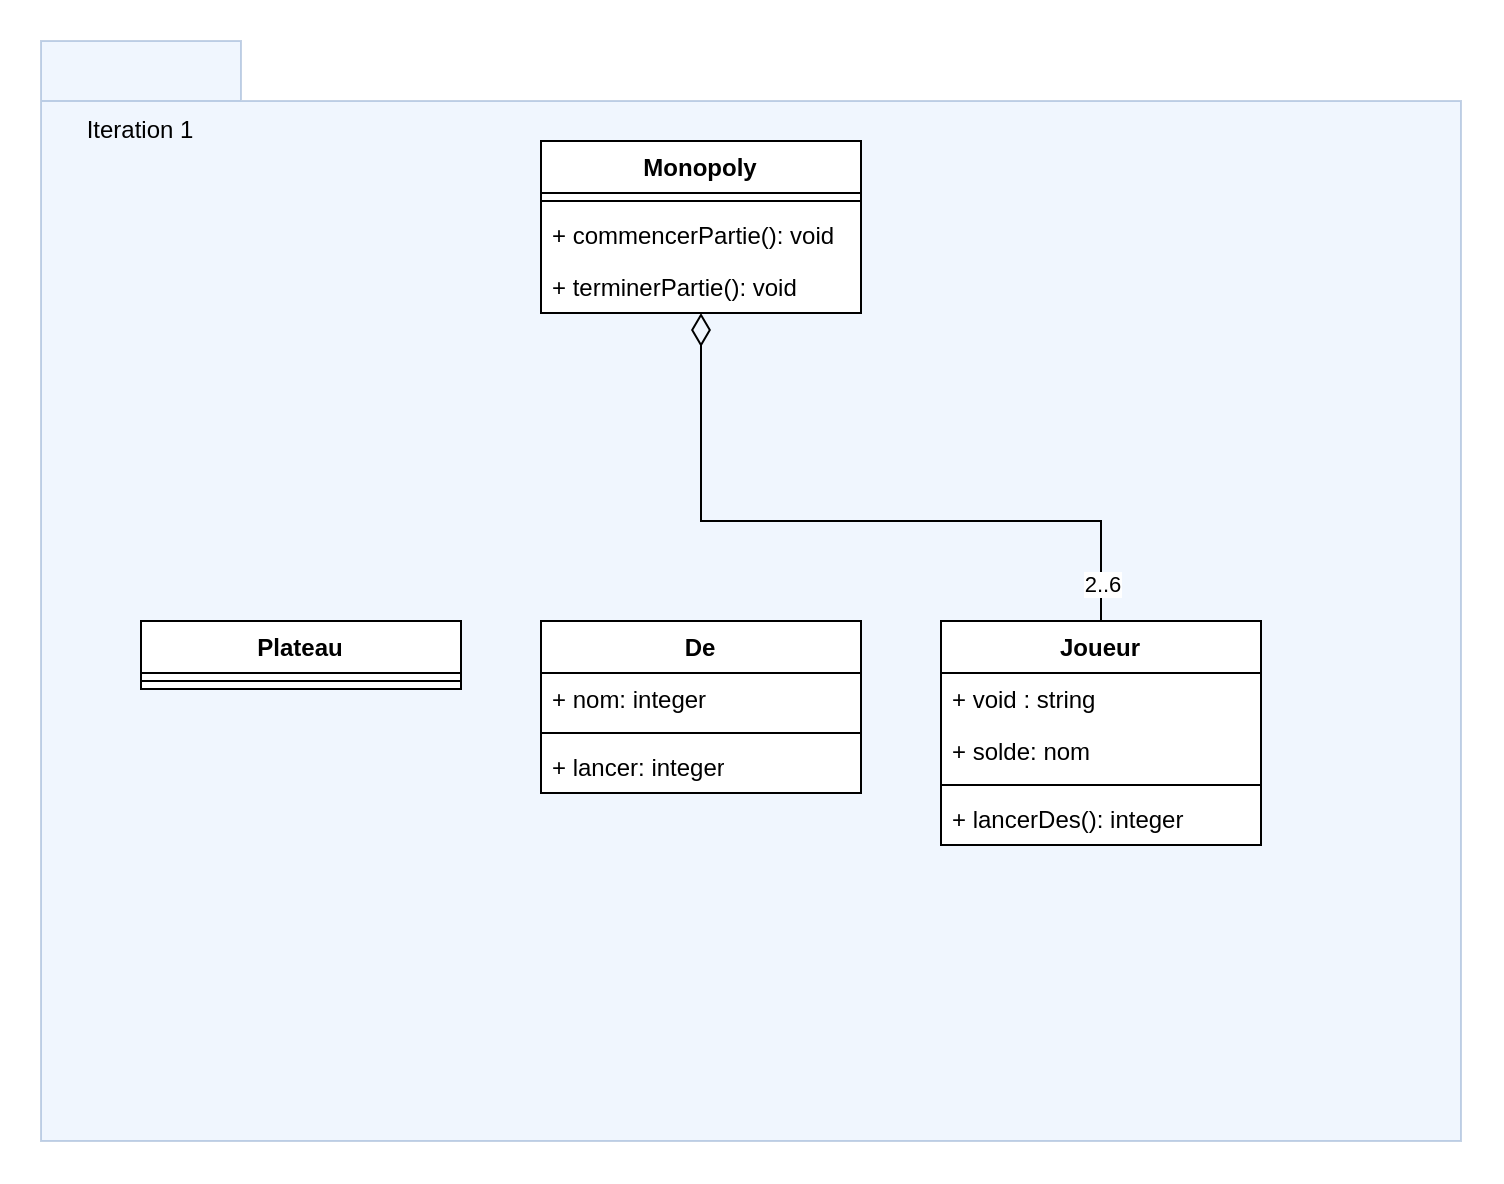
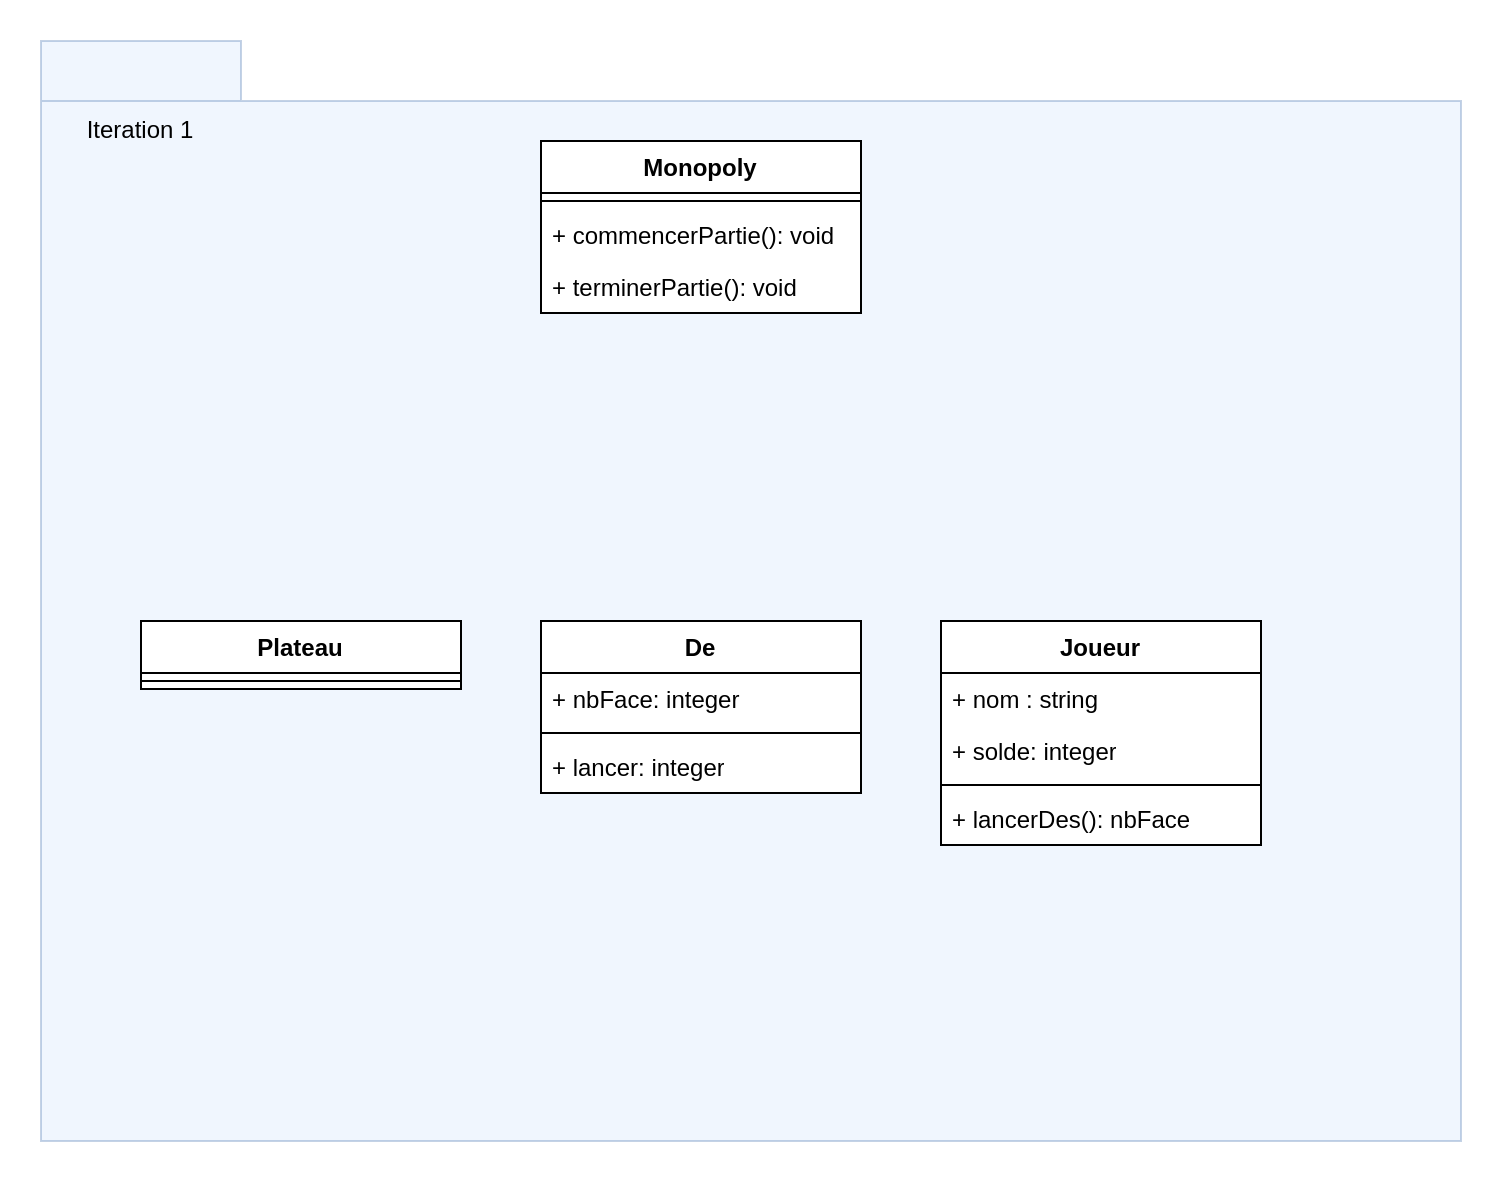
edge "Joueur" -> "Monopoly": removed, label "2..6"
node "+ nom: integer": label "+ nom: integer" -> "+ nbFace: integer"
node "+ void : string": label "+ void : string" -> "+ nom : string"
node "+ solde: nom": label "+ solde: nom" -> "+ solde: integer"
node "+ lancerDes(): integer": label "+ lancerDes(): integer" -> "+ lancerDes(): nbFace"
